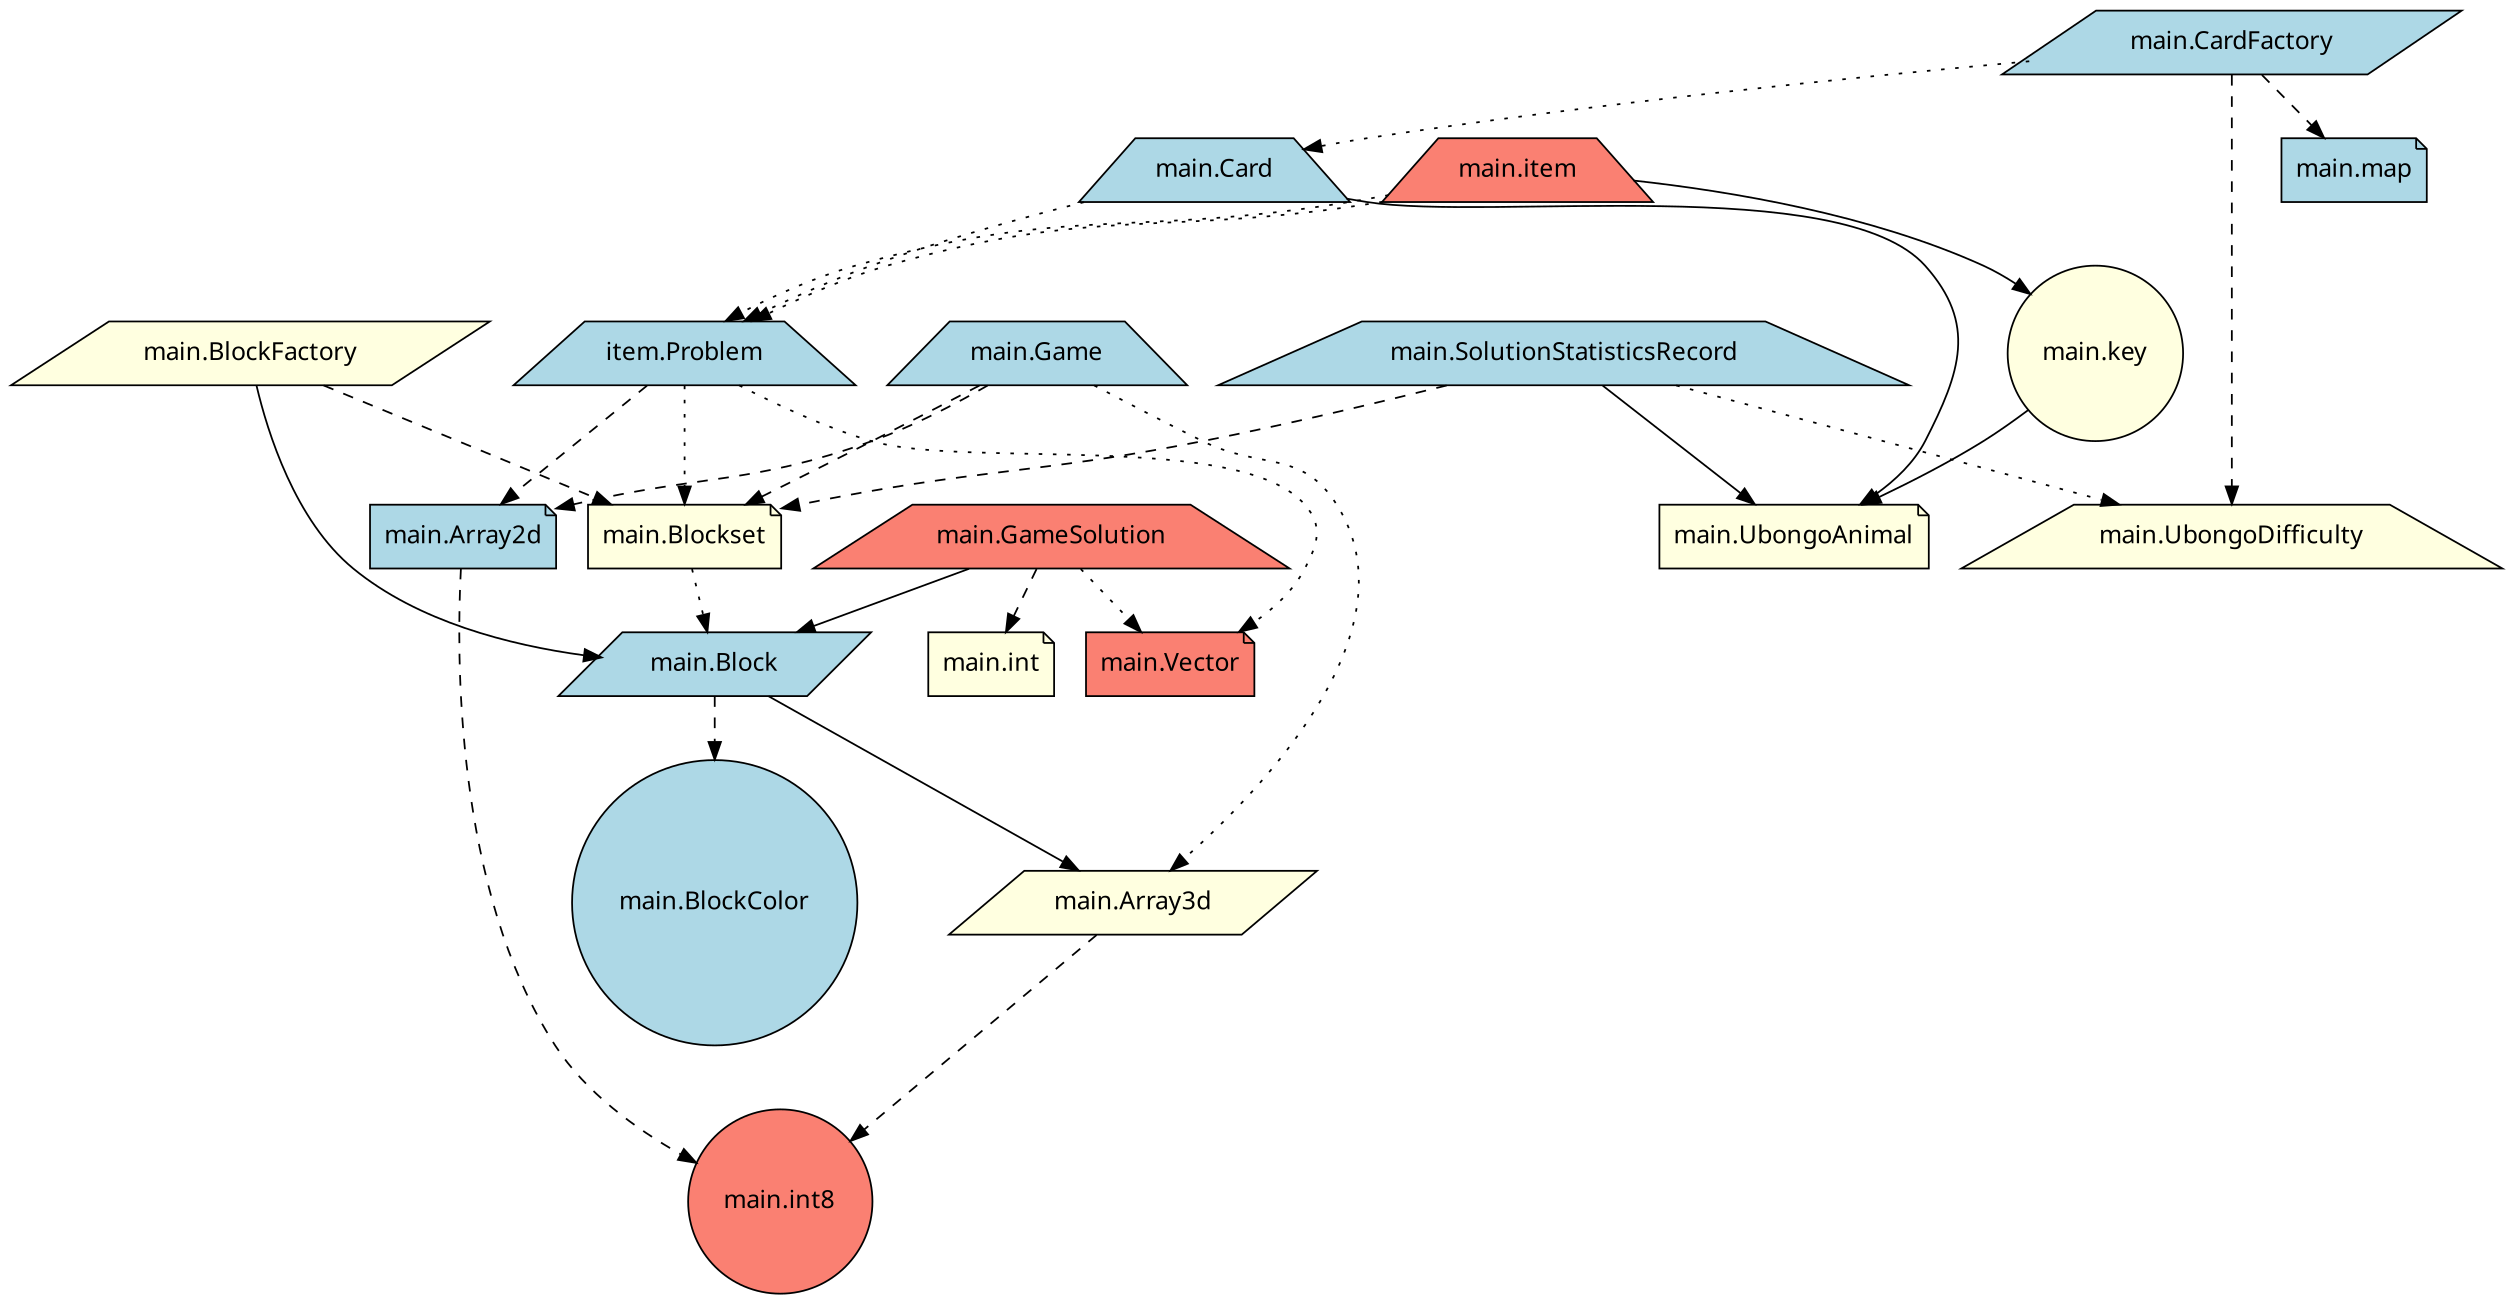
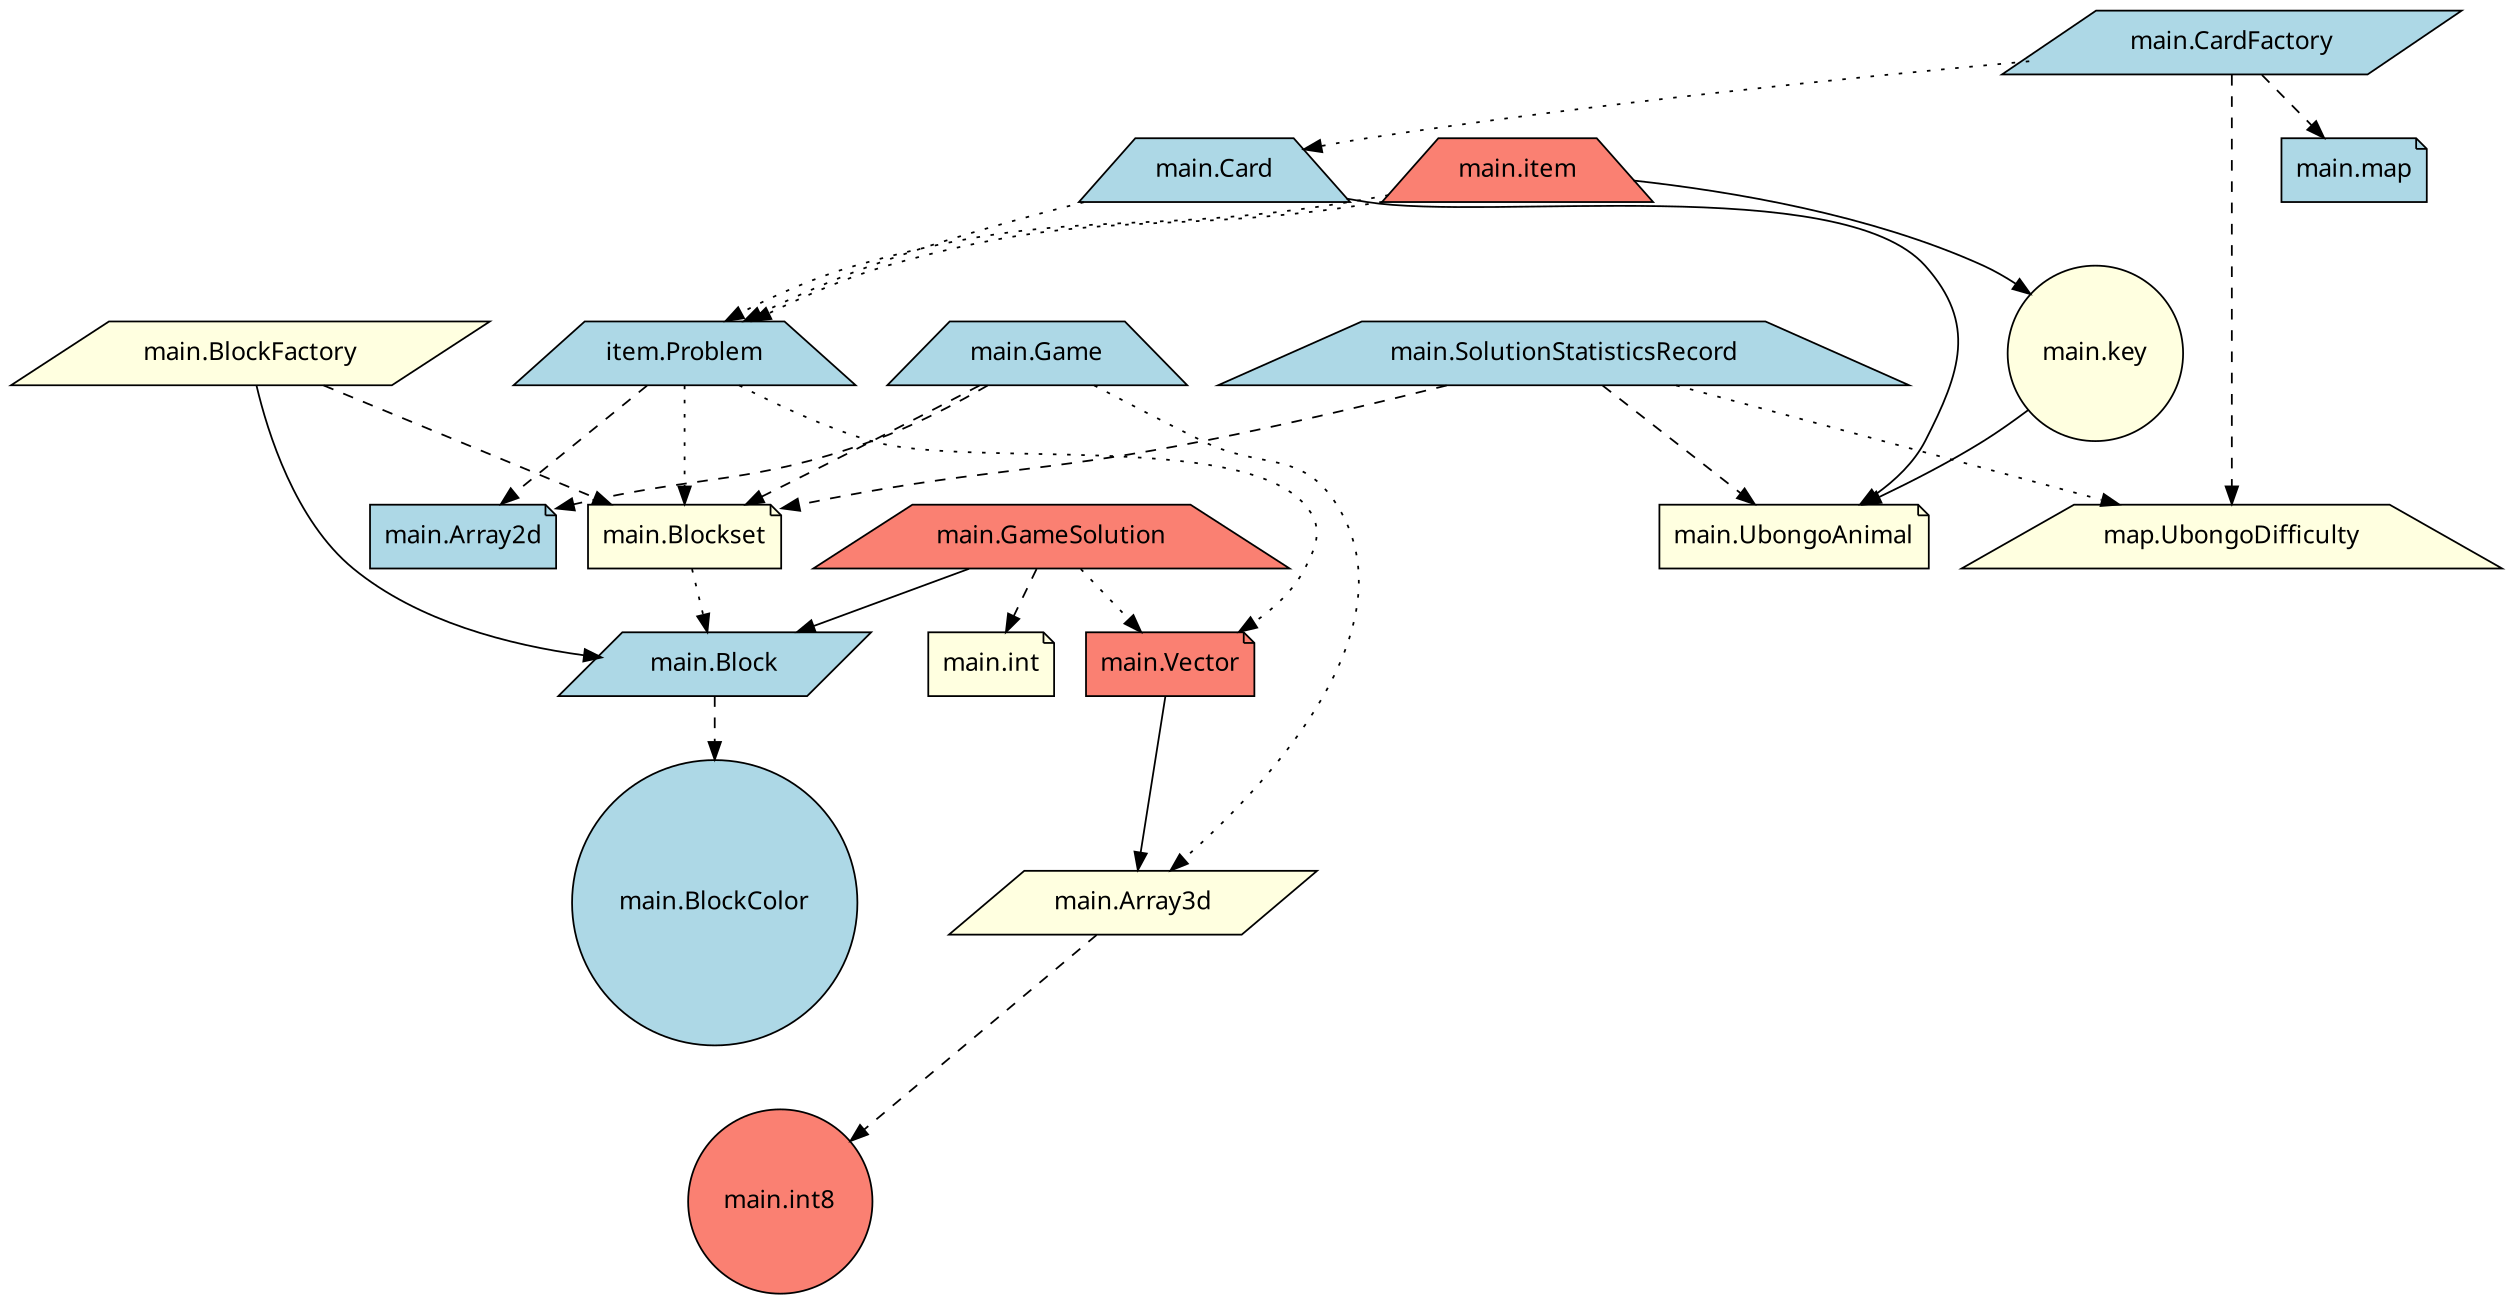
edge "main.SolutionStatisticsRecord" -> "main.UbongoAnimal": style solid -> dashed
node "main.UbongoDifficulty": label "main.UbongoDifficulty" -> "map.UbongoDifficulty"
edge "main.Block" -> "main.Array3d": now "main.Vector" -> "main.Array3d"
edge "main.Array2d" -> "main.int8": removed
